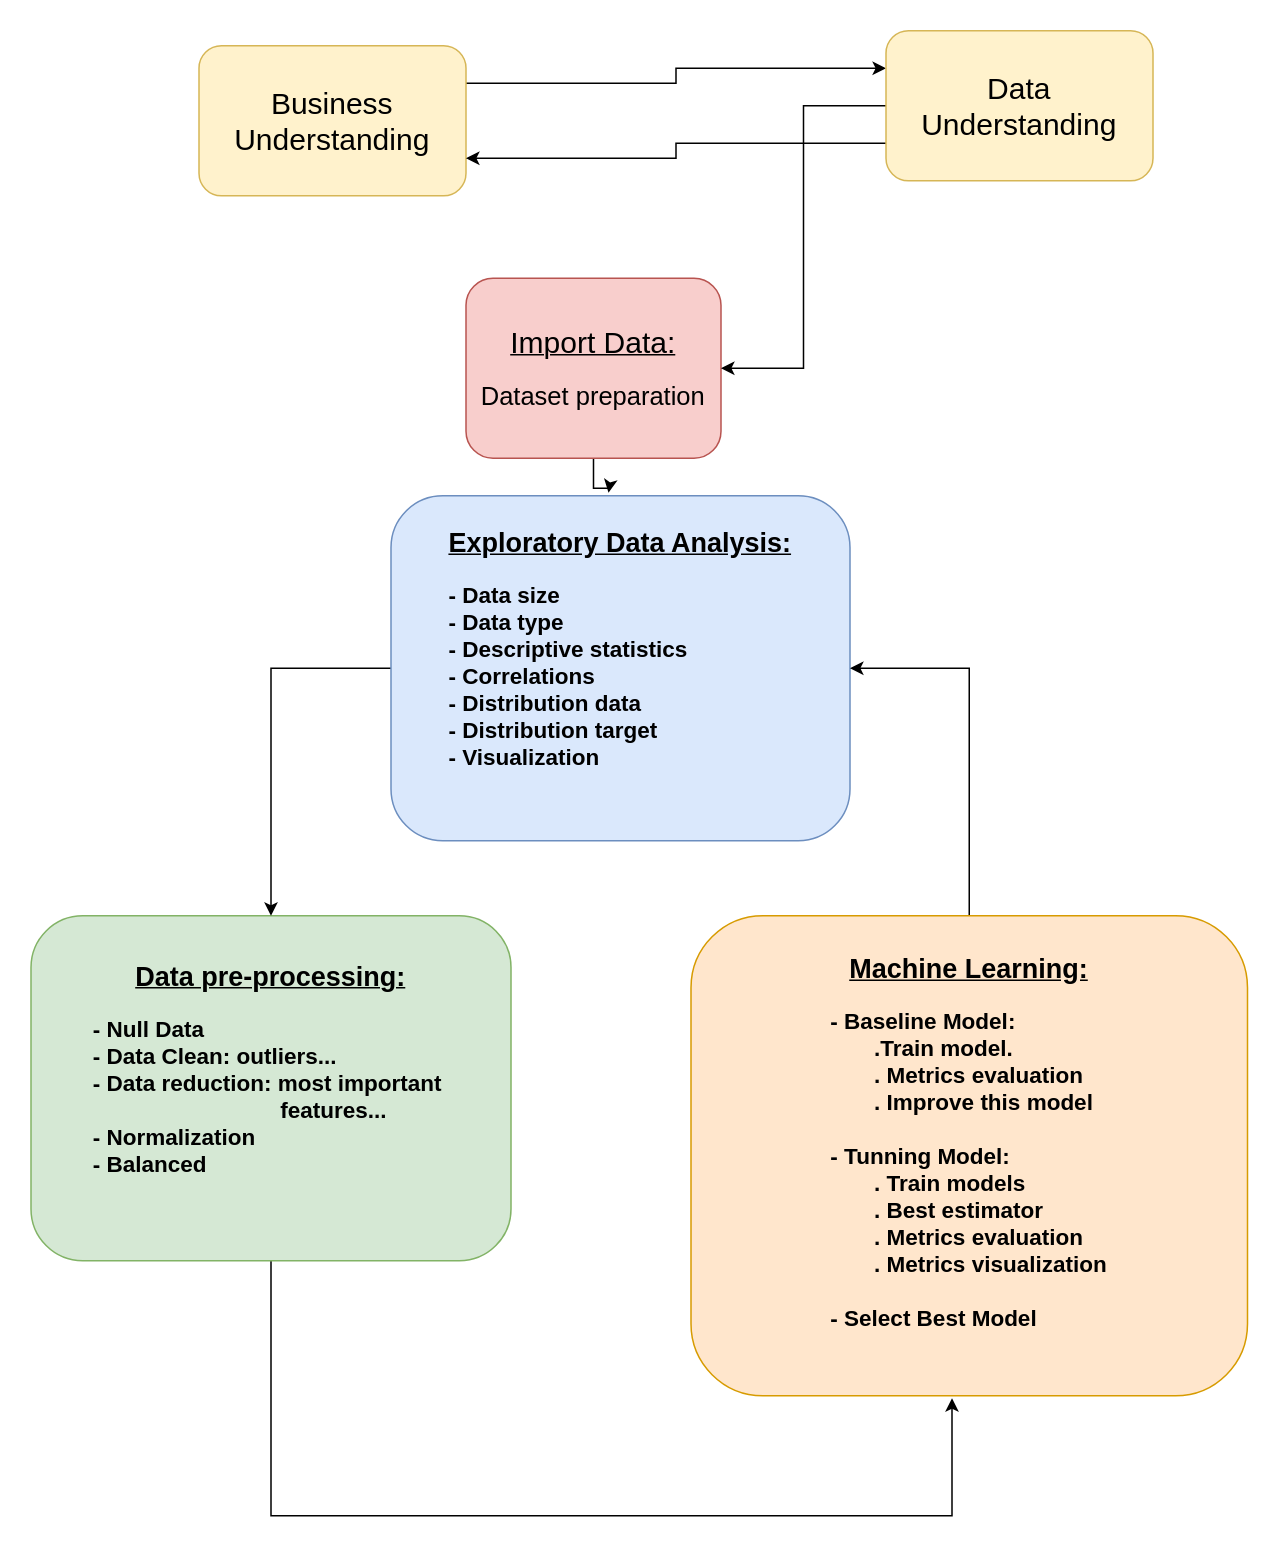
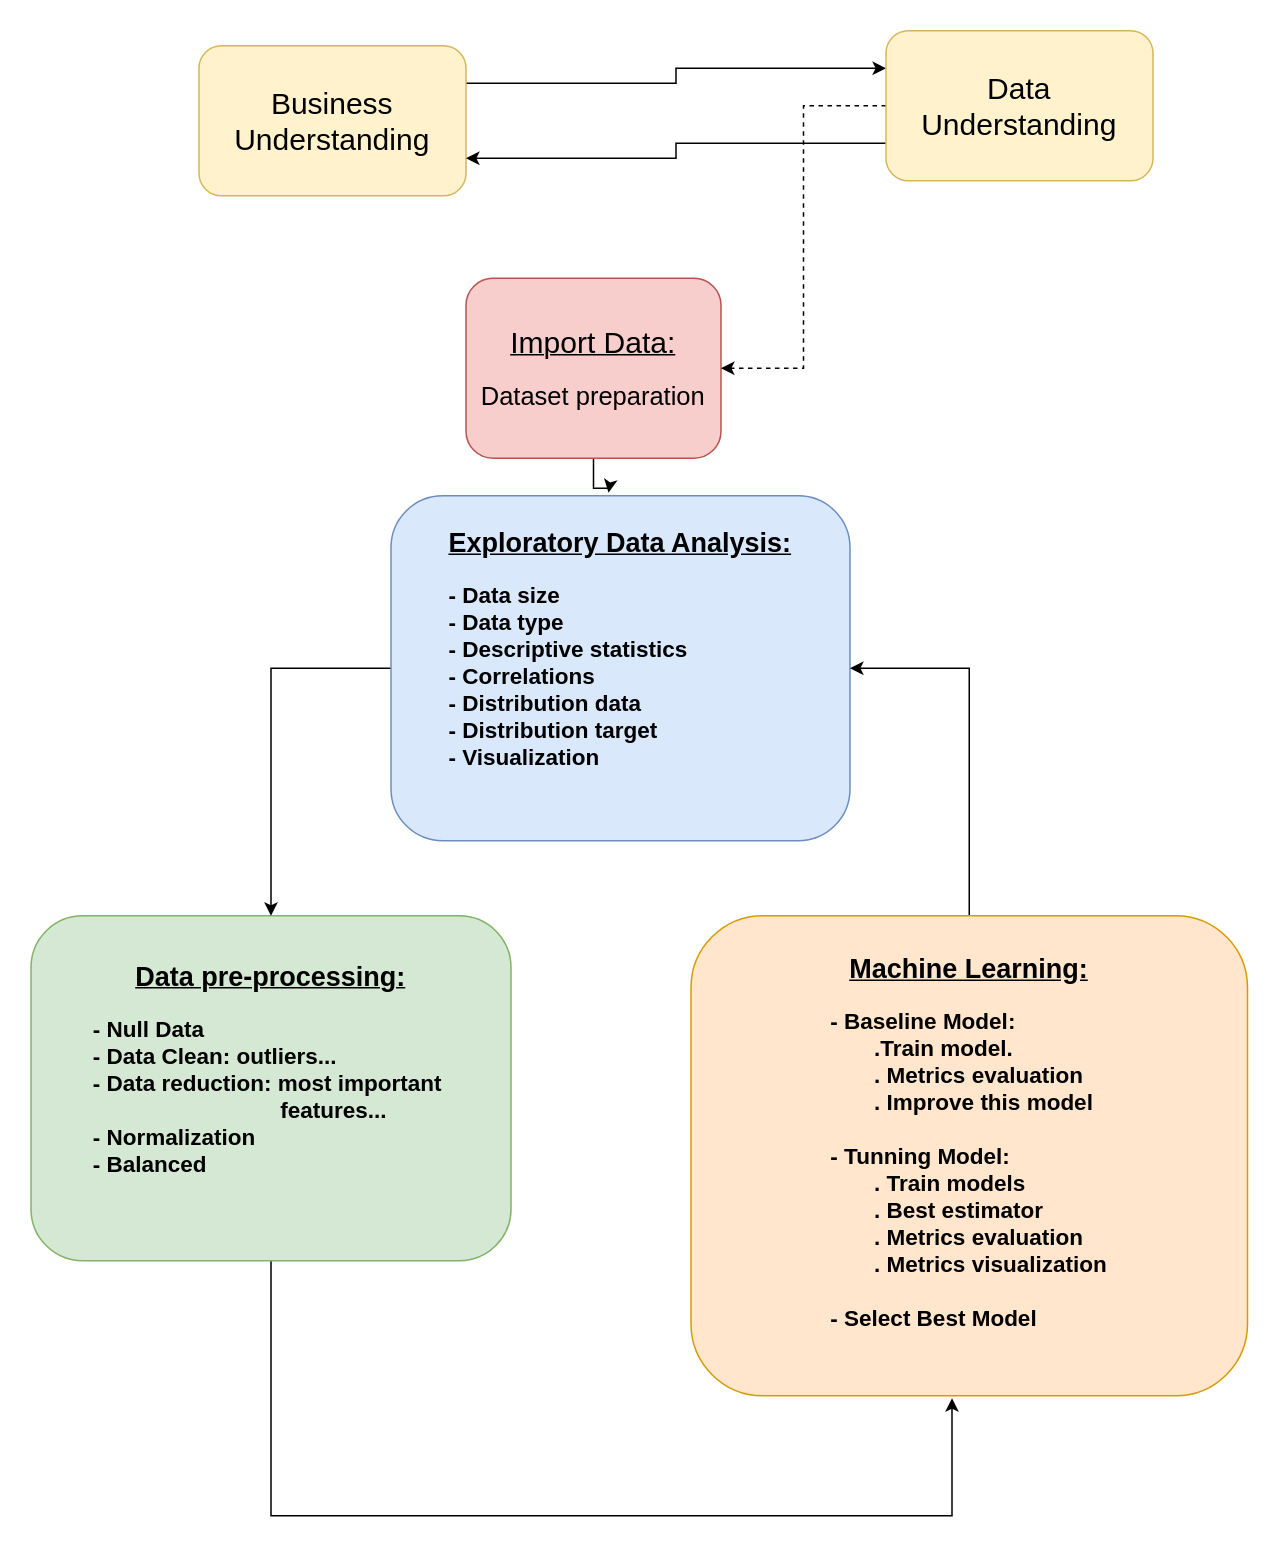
edge "Data Understanding" -> "Import Data: Dataset preparation": style solid -> dashed
